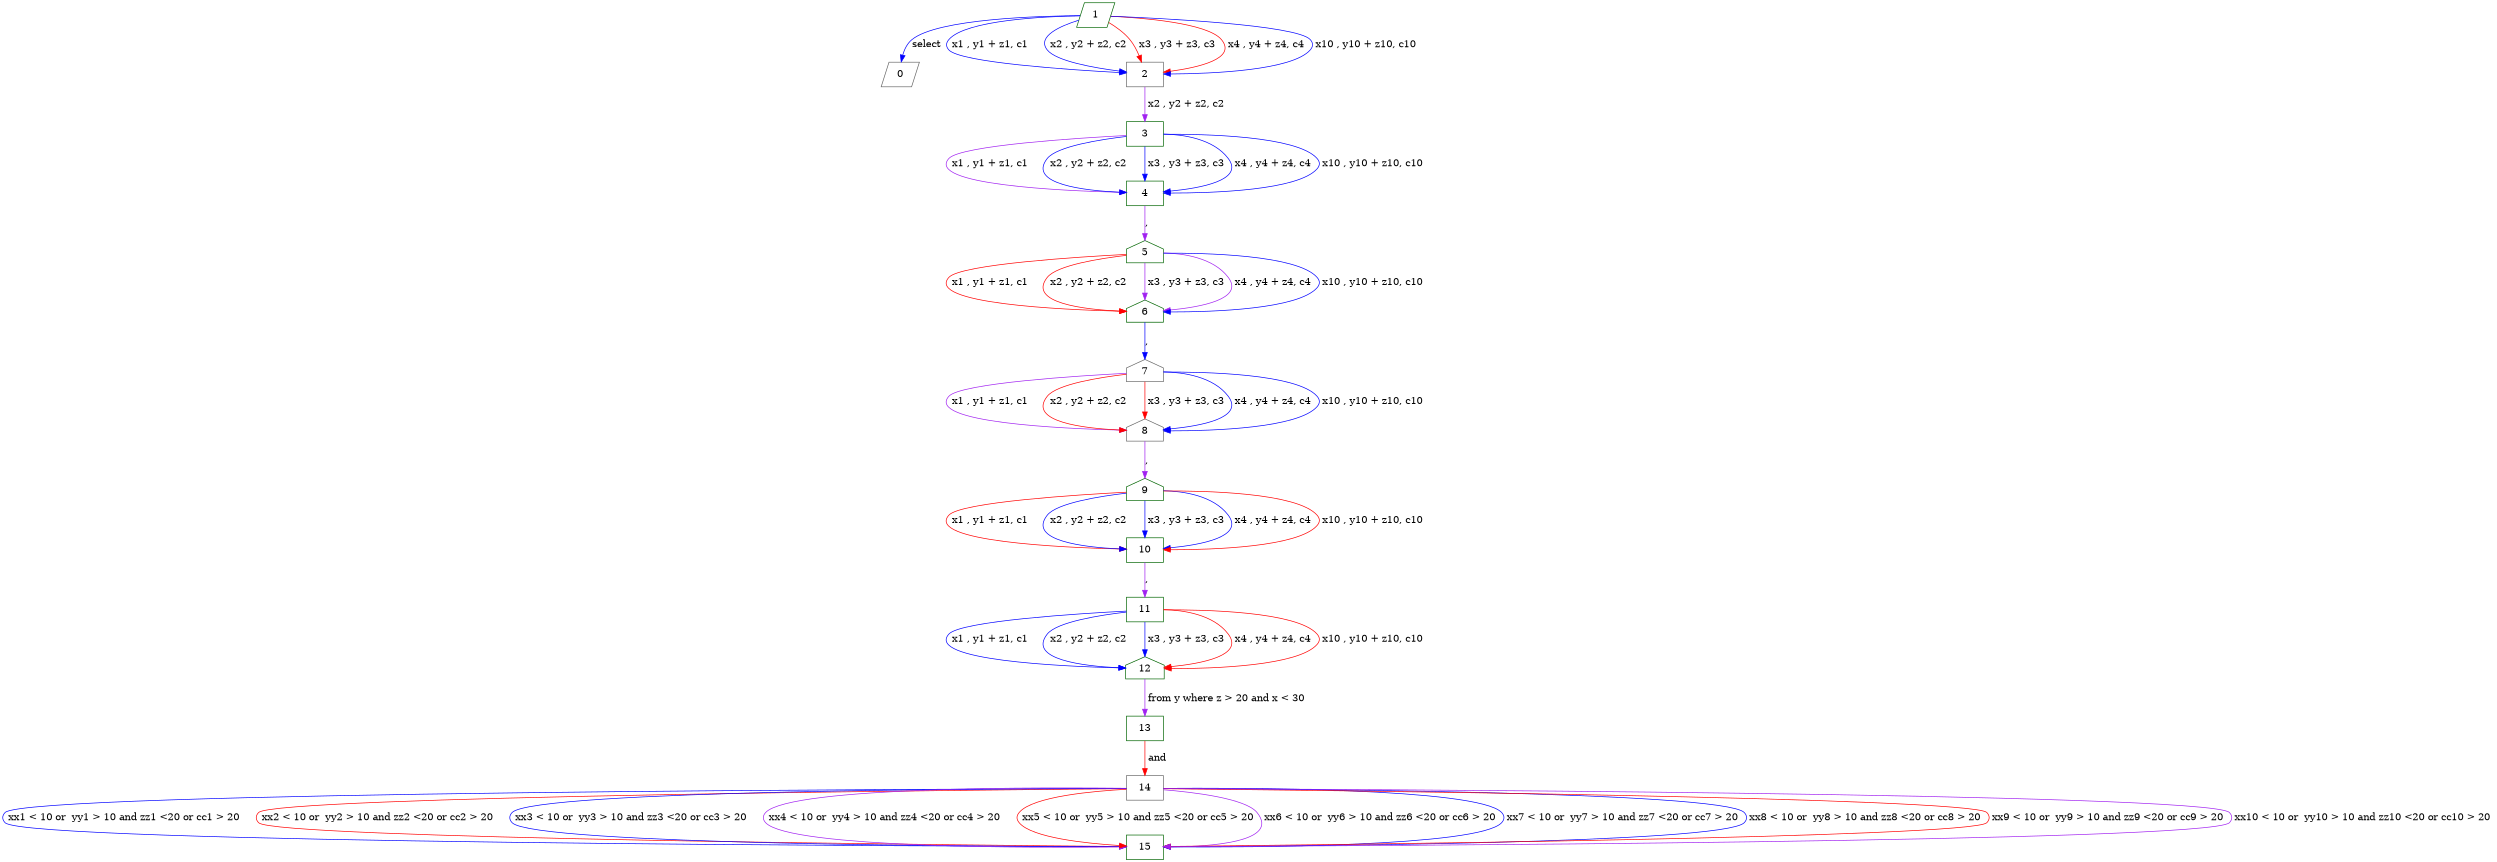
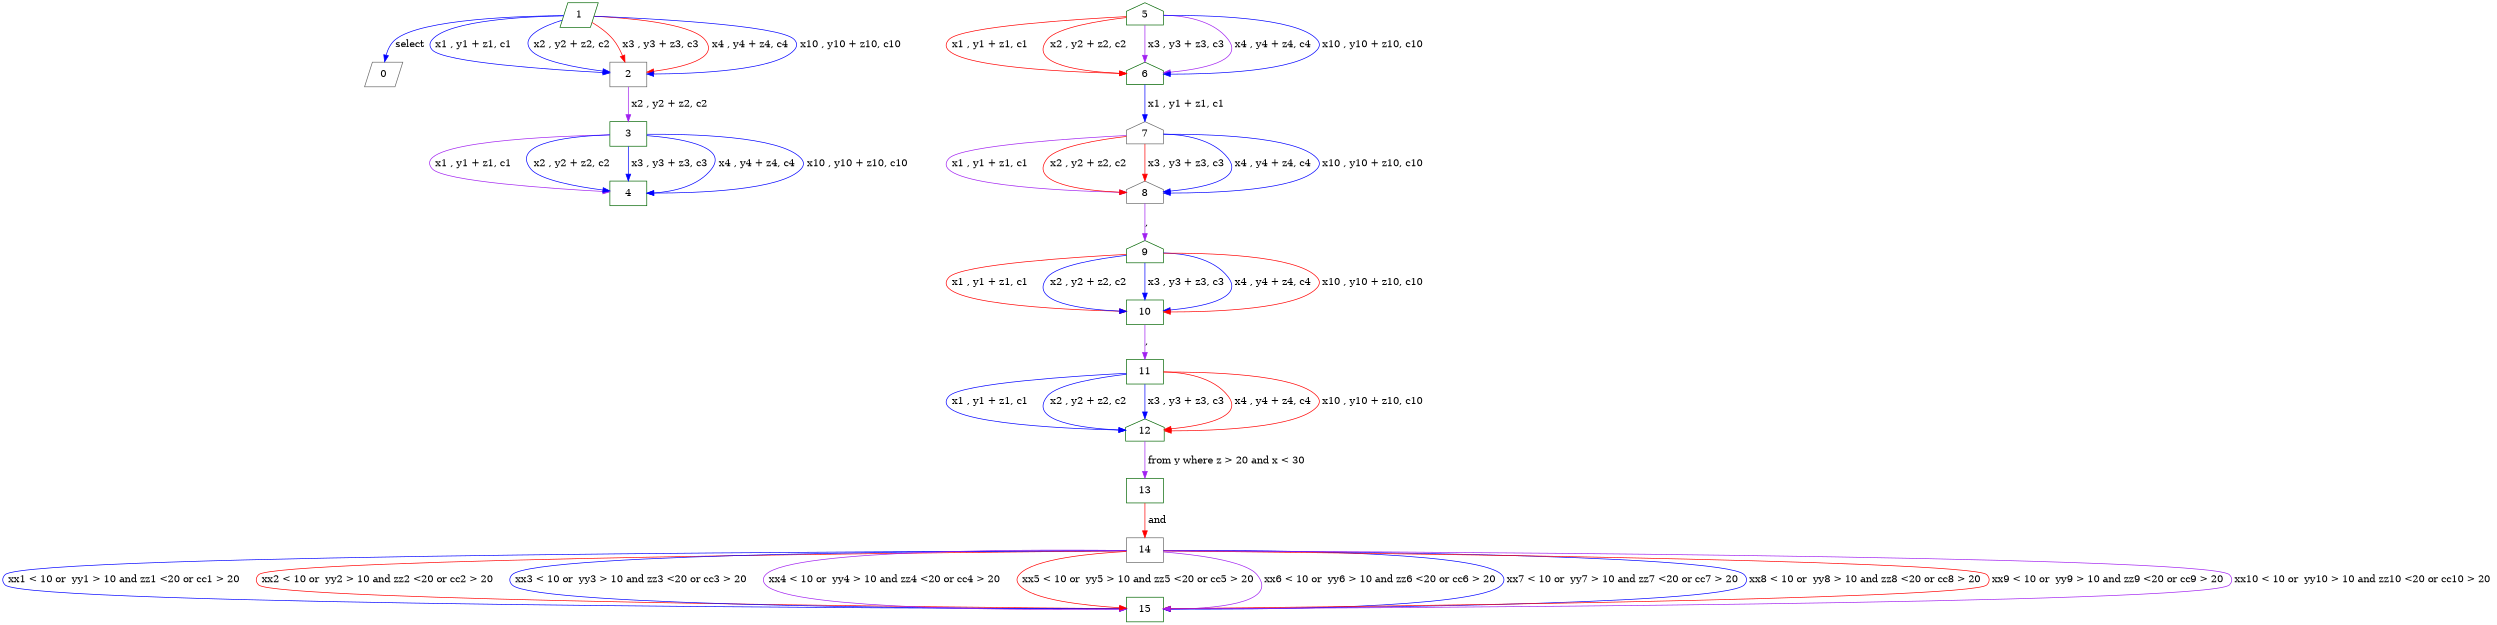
edge "4" -> "5": removed, label ","
edge "6" -> "7": label "," -> " x1 , y1 + z1, c1 "
